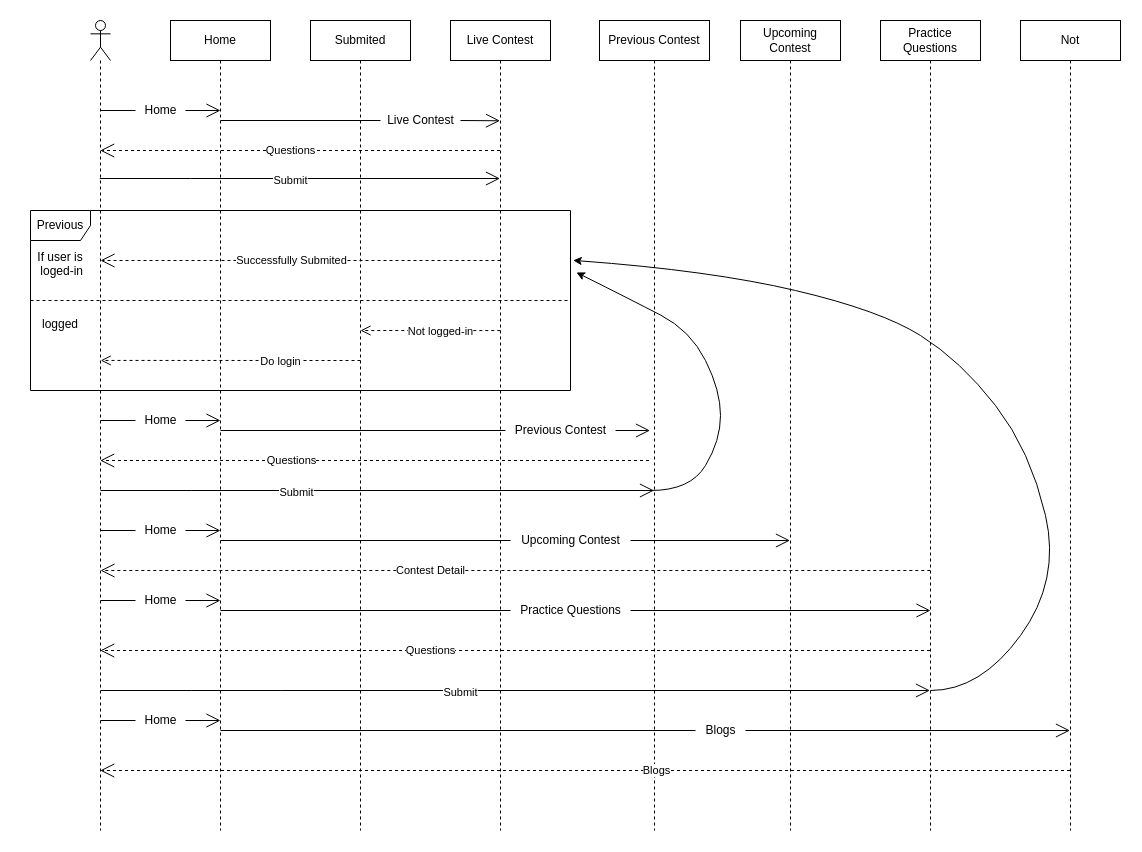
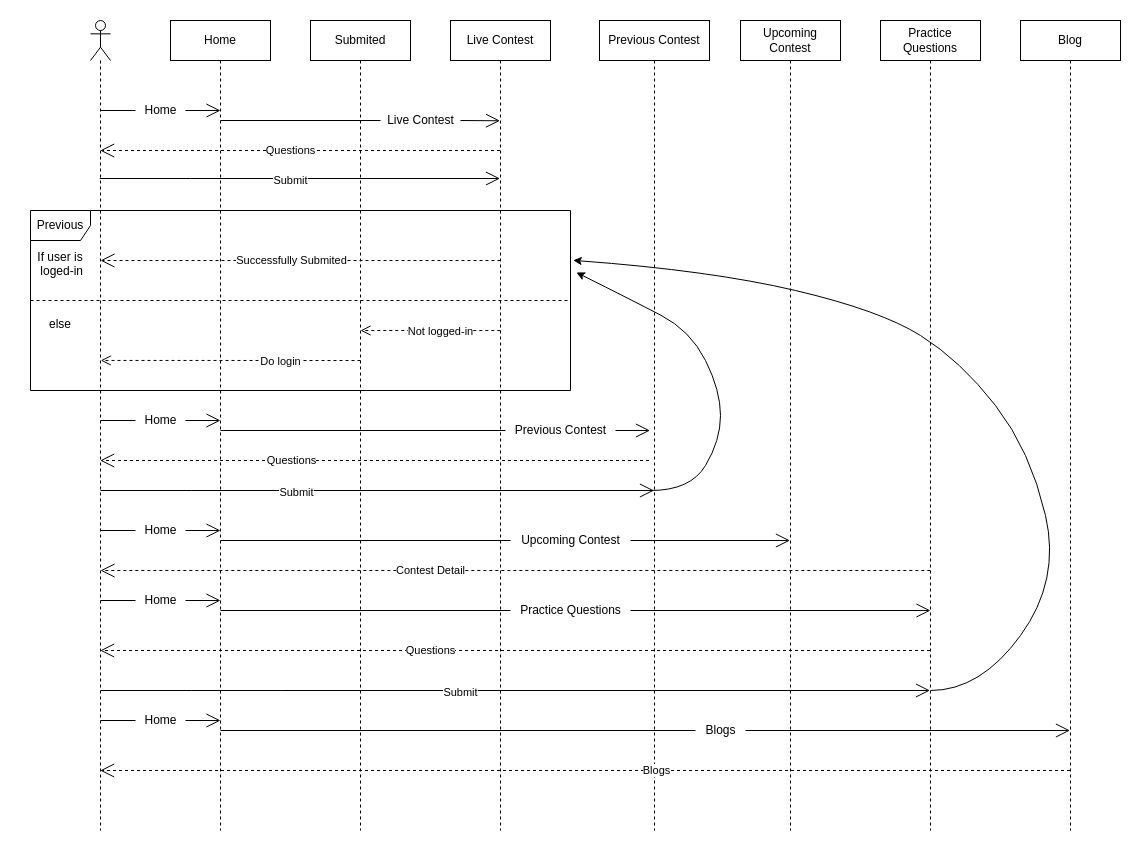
node "Not": label "Not" -> "Blog"
node "logged": label "logged" -> "else"
